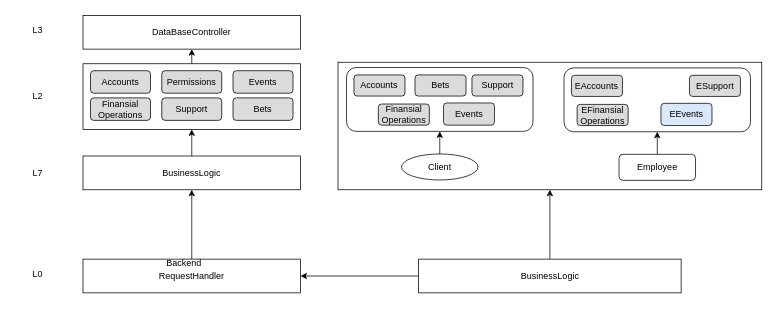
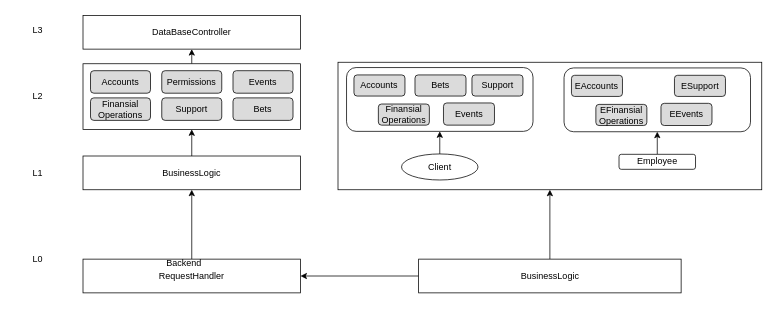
node "ESupport": moved (715, 86) -> (700, 86)
node "EEvents": fillcolor #dae8fc -> #dbdbdb
node "EFinansial Operations": moved (602, 115) -> (621, 115)
node "Employee": size 77x26 -> 77x15
node "L7": label "L7" -> "L1"
node "L0": moved (38, 274) -> (38, 259)
